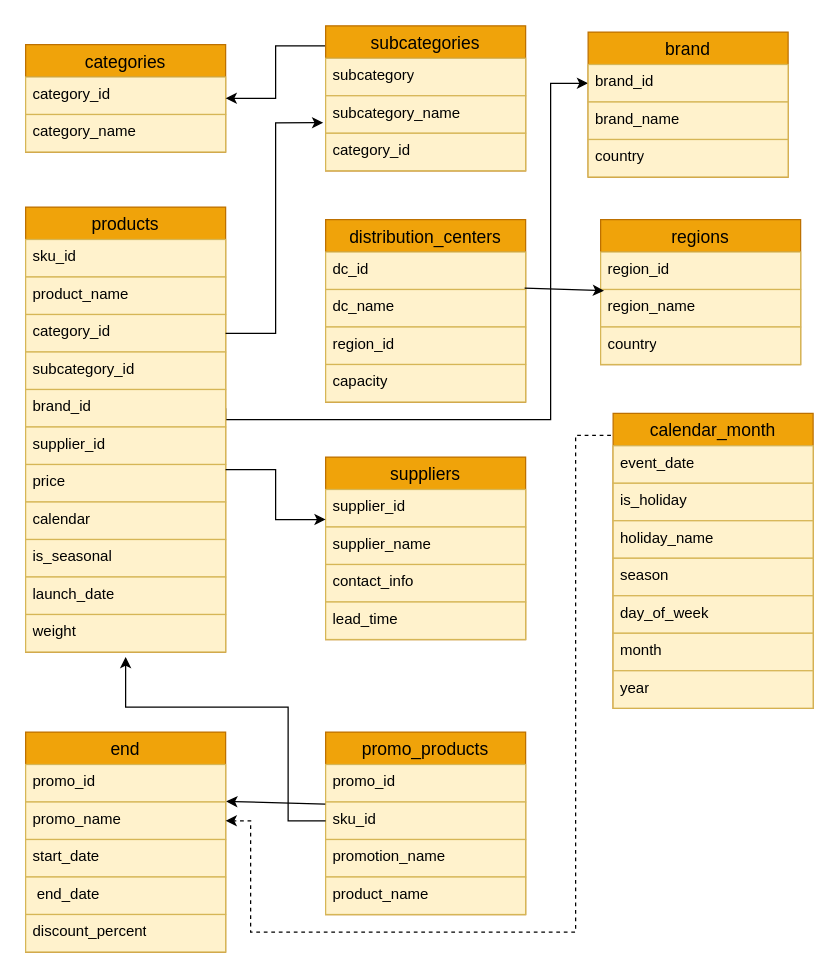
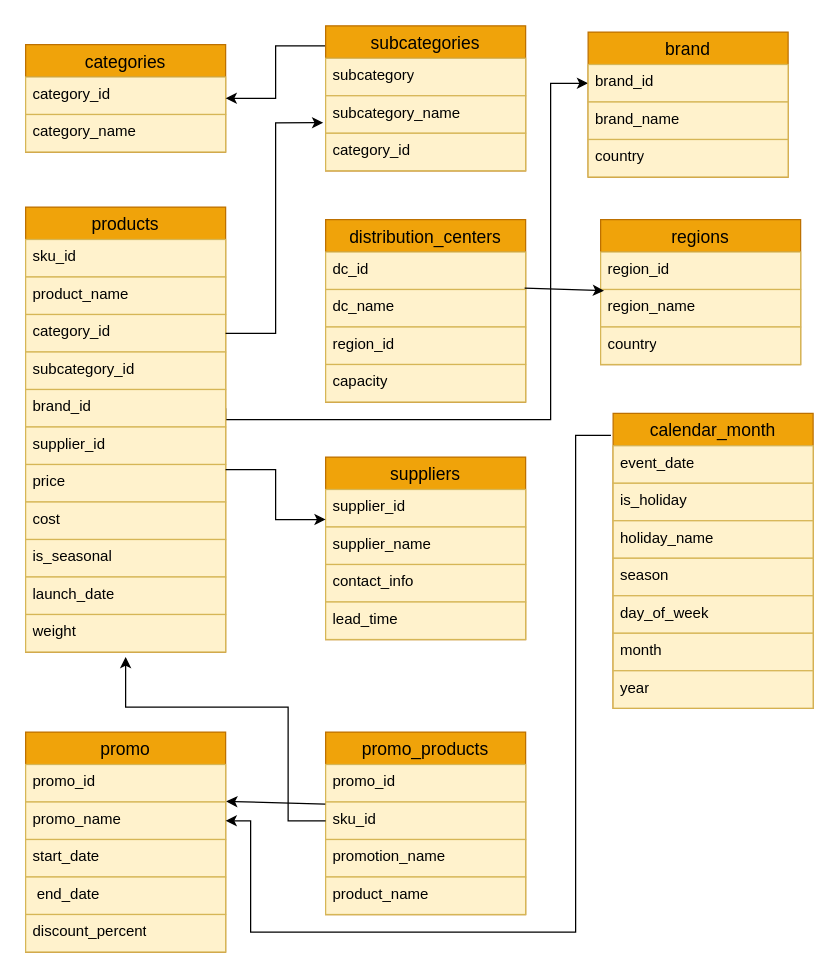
node "calendar": label "calendar" -> "cost"
node "end": label "end" -> "promo"
edge "calendar_month" -> "promo_name": style dashed -> solid
